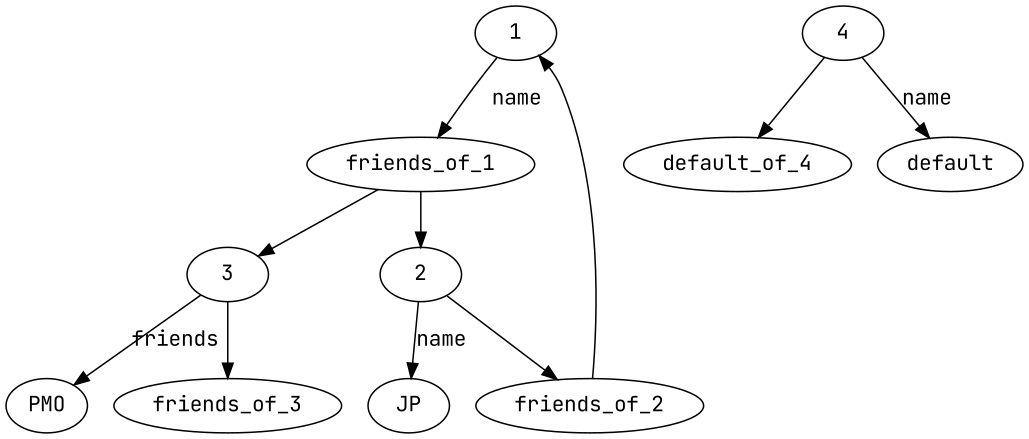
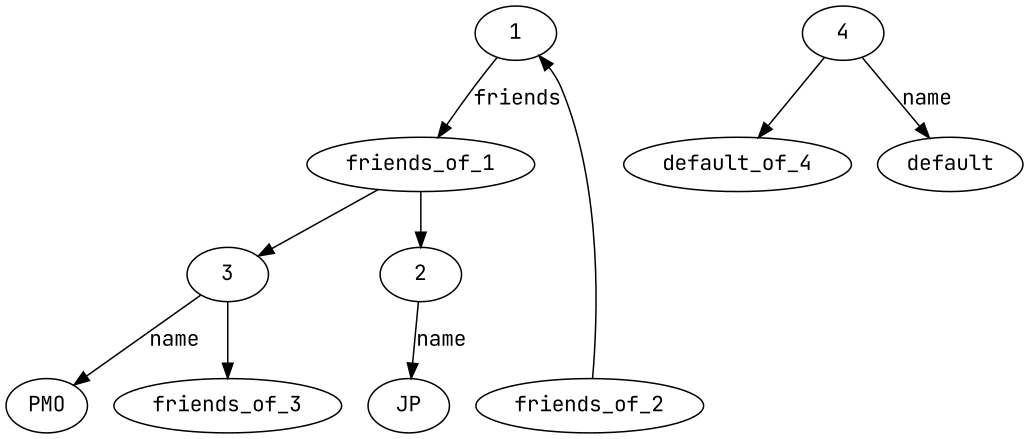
edge "1" -> "friends_of_1": label "name" -> "friends"
edge "2" -> "friends_of_2": removed
edge "3" -> "PMO": label "friends" -> "name"
